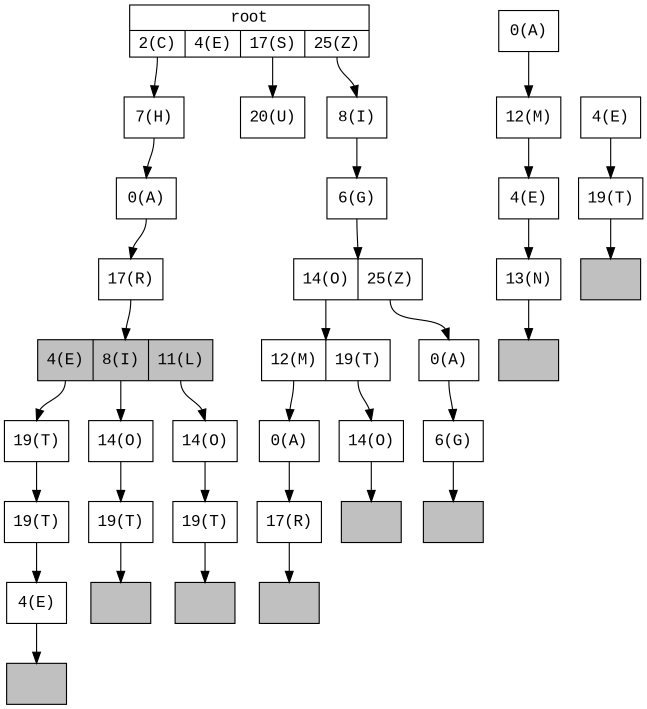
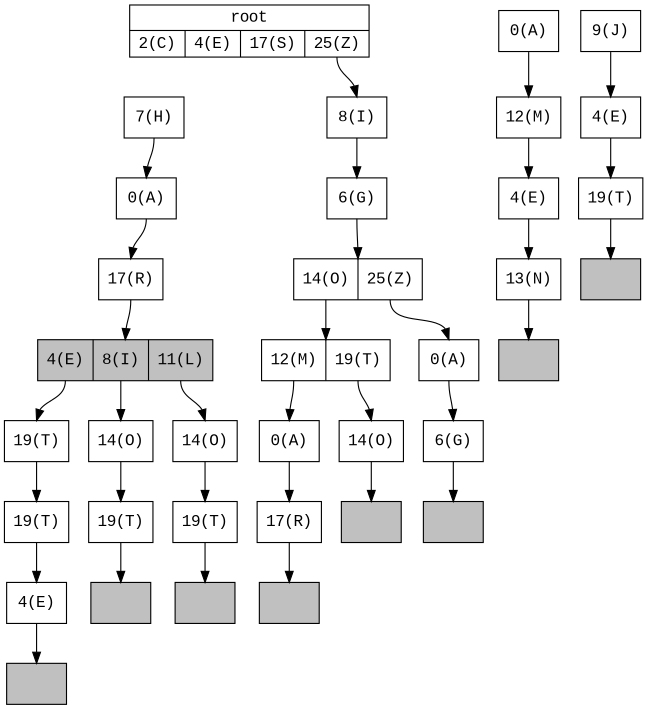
node "9(J)": added
edge "root" -> "7(H)": removed
node "20(U)": removed
